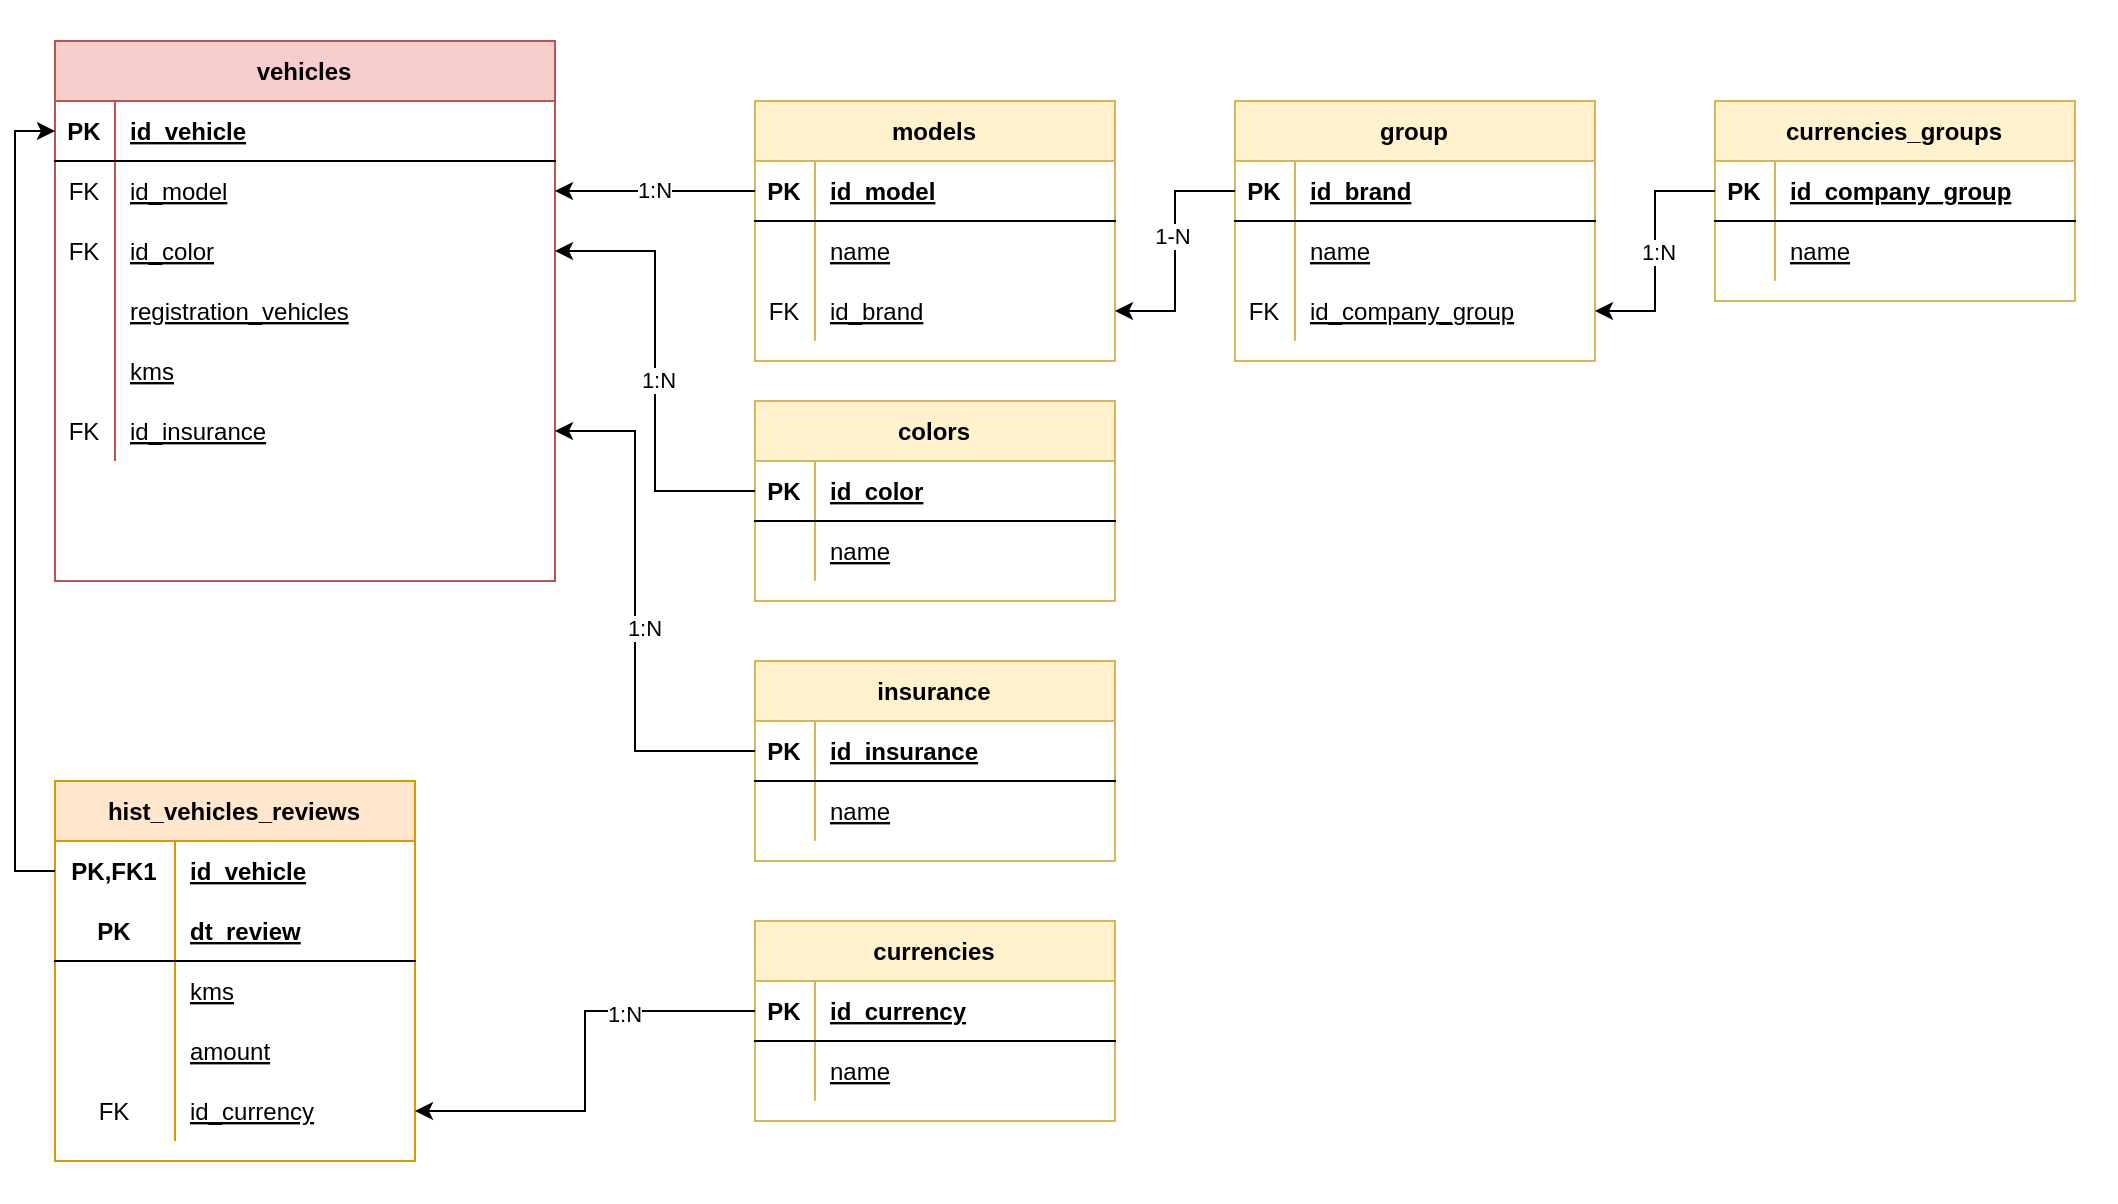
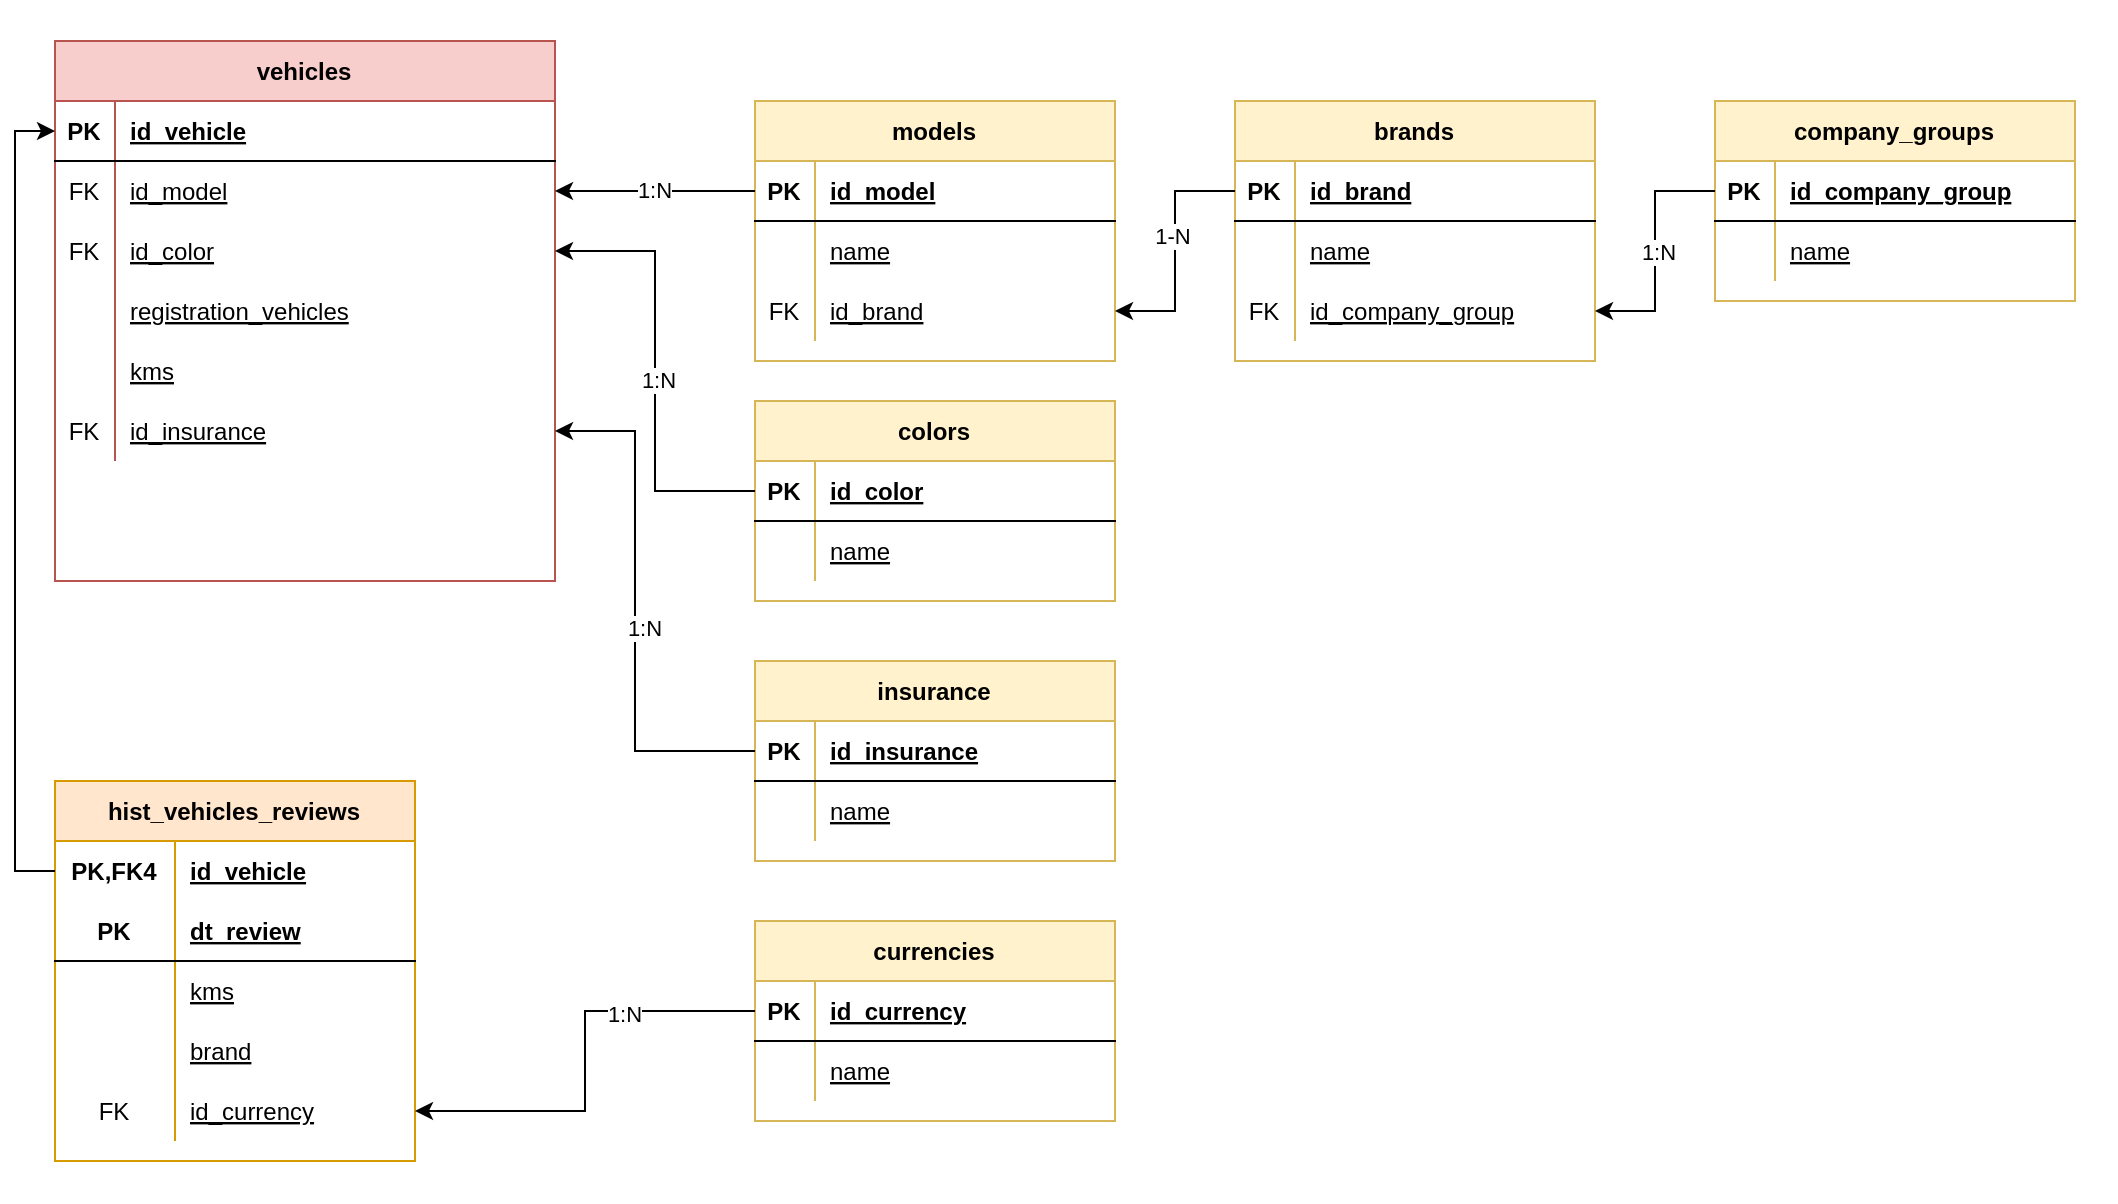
node "group": label "group" -> "brands"
node "currencies_groups": label "currencies_groups" -> "company_groups"
node "PK,FK1": label "PK,FK1" -> "PK,FK4"
node "amount": label "amount" -> "brand"
